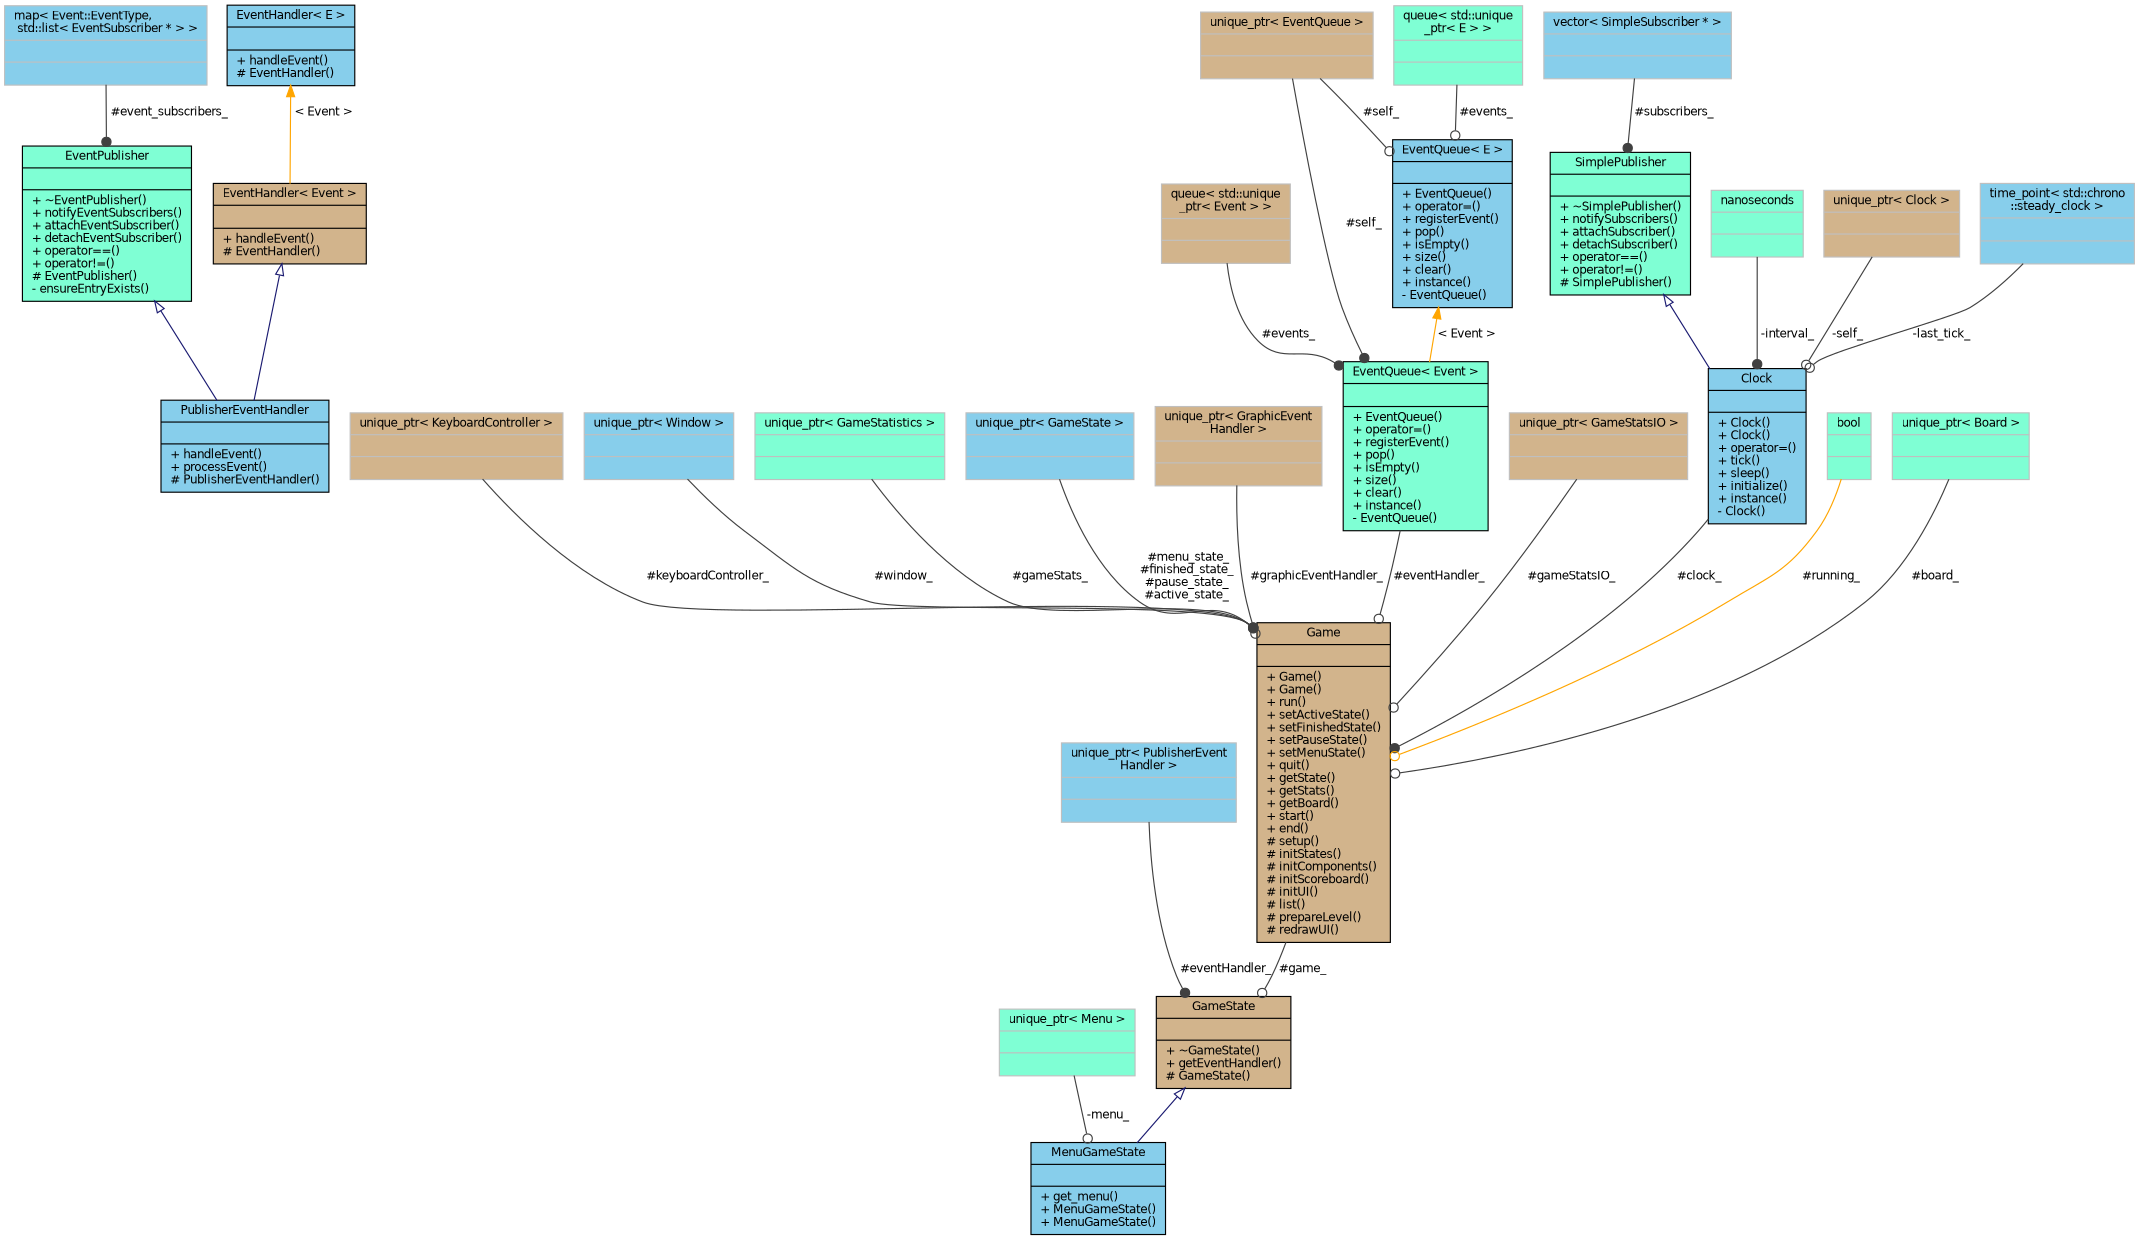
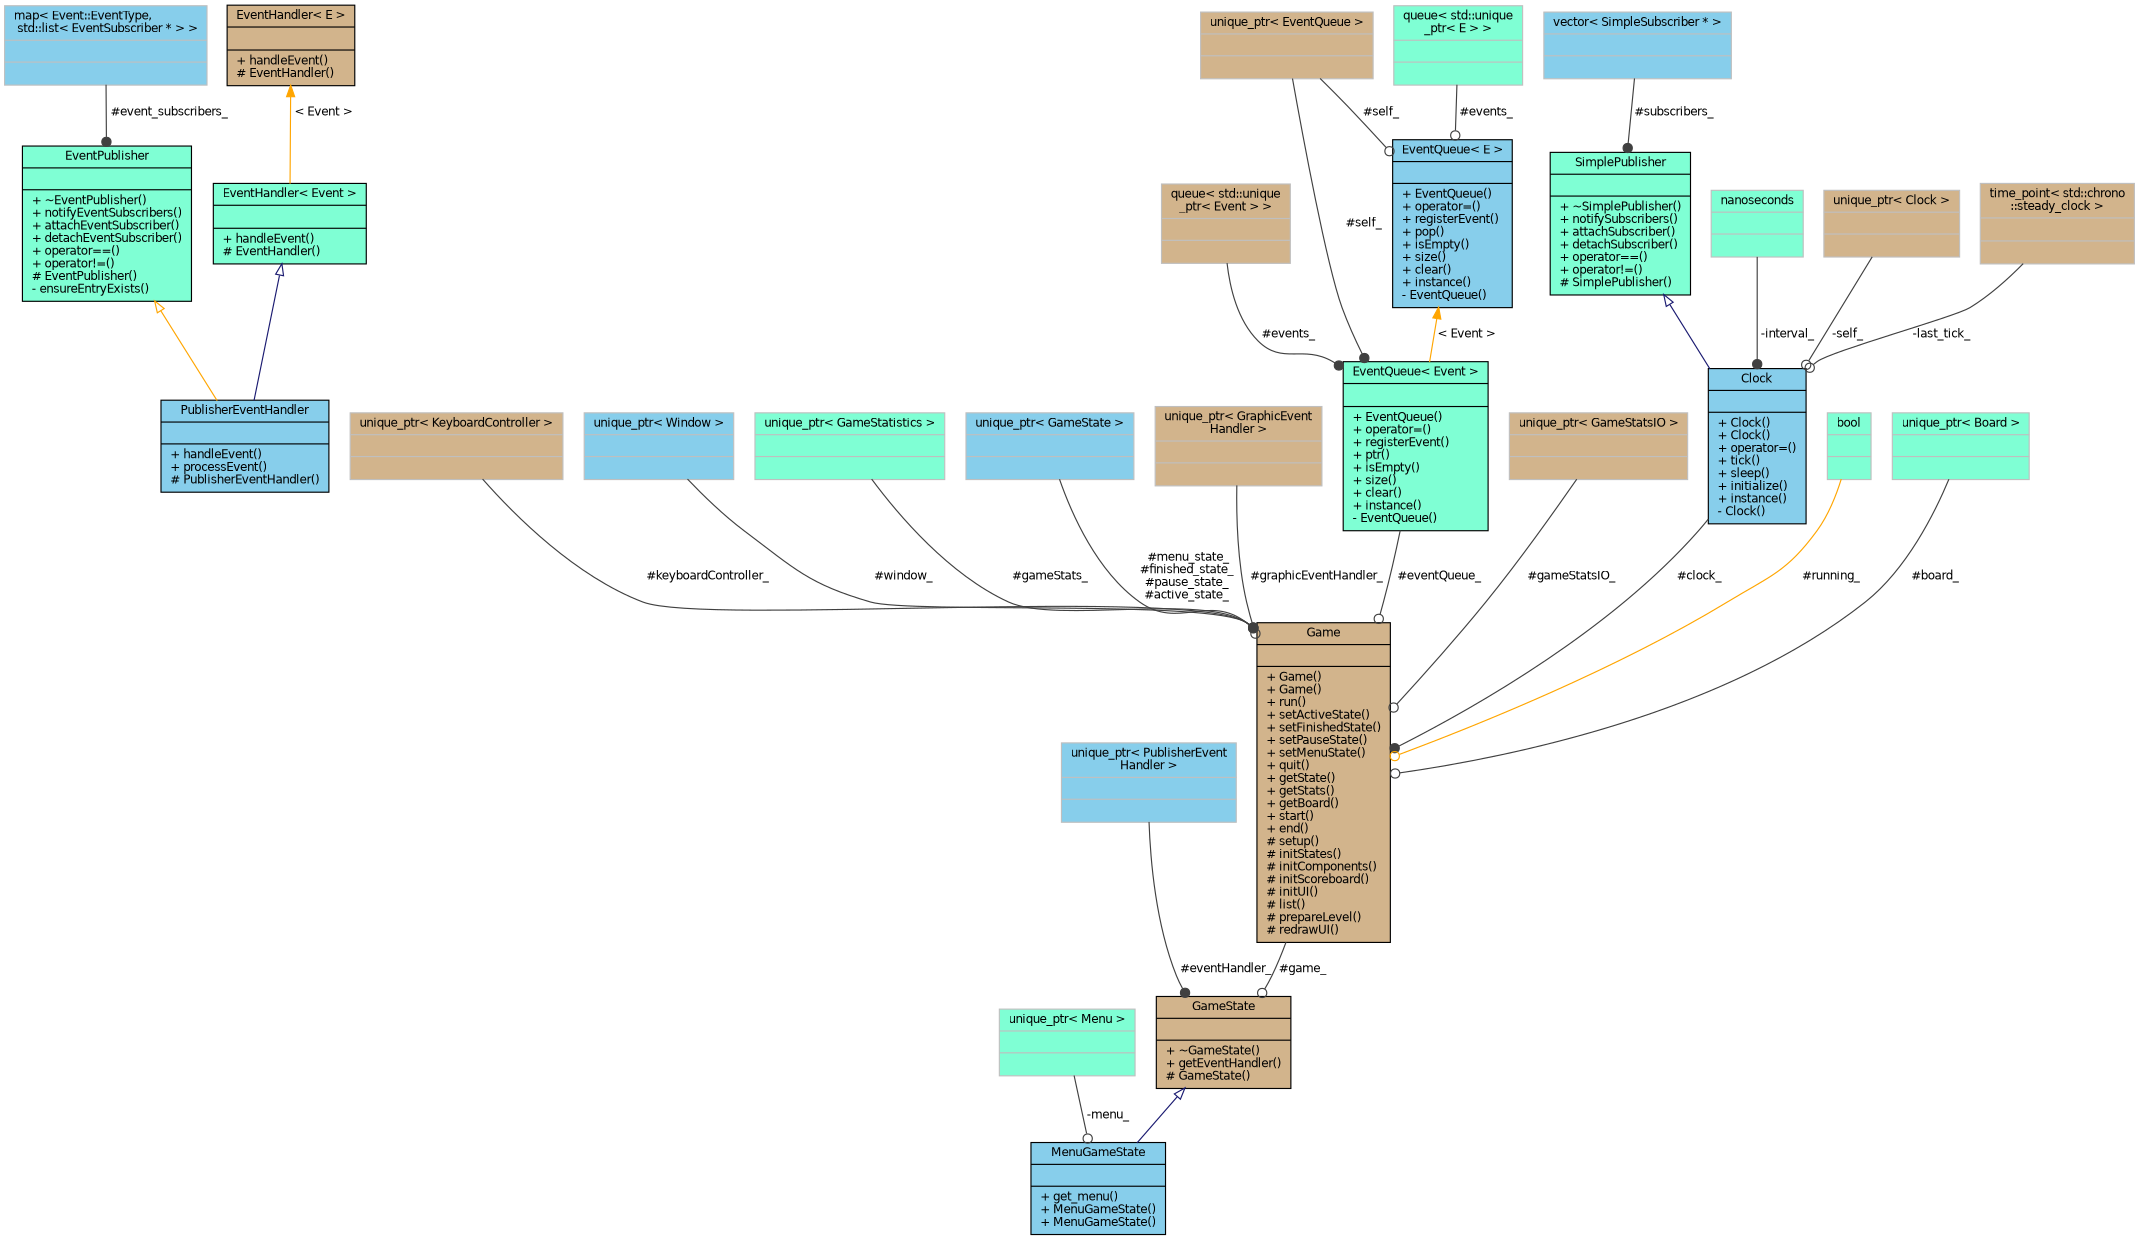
node "EventHandler< E >": fillcolor skyblue -> tan
node "EventHandler< Event >": fillcolor tan -> aquamarine
node "time_point< std::chrono": fillcolor skyblue -> tan
edge "PublisherEventHandler" -> "EventPublisher": color midnightblue -> orange
node "EventQueue< Event >": text "+ pop()" -> "+ ptr()"
edge "EventQueue< Event >" -> "Game": label " #eventHandler_" -> " #eventQueue_"
